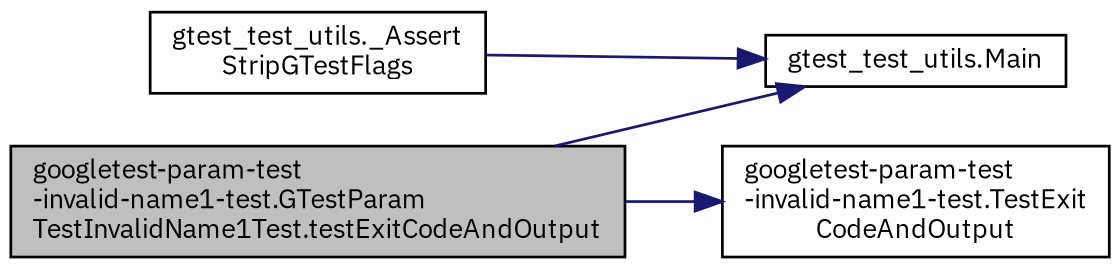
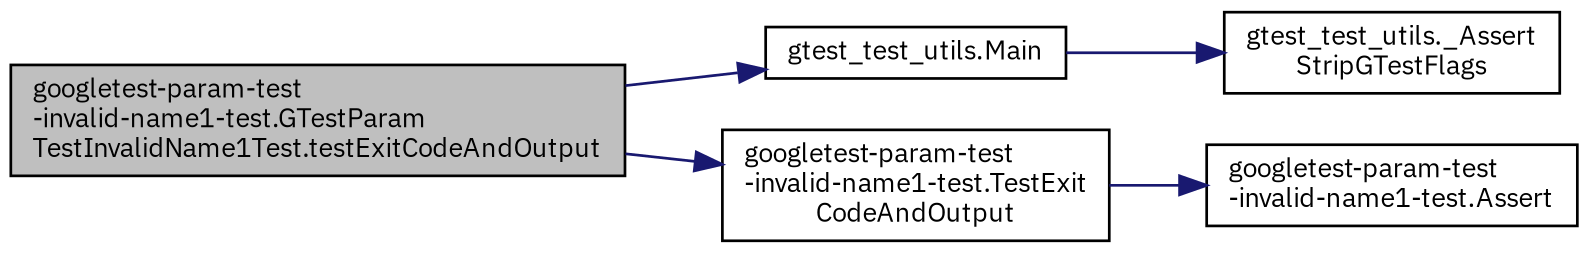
edge "gtest_test_utils._Assert StripGTestFlags" -> "gtest_test_utils.Main": reversed
node "googletest-param-test -invalid-name1-test.Assert": added
